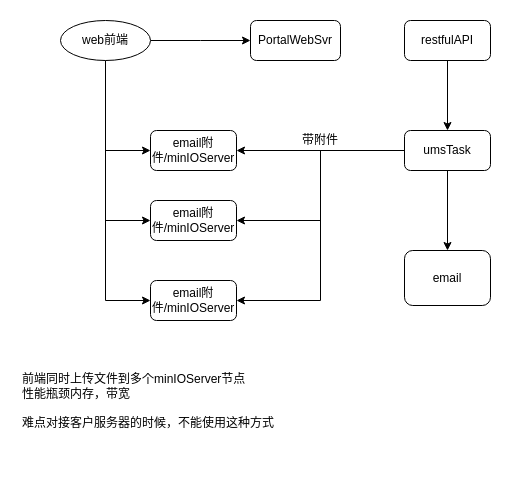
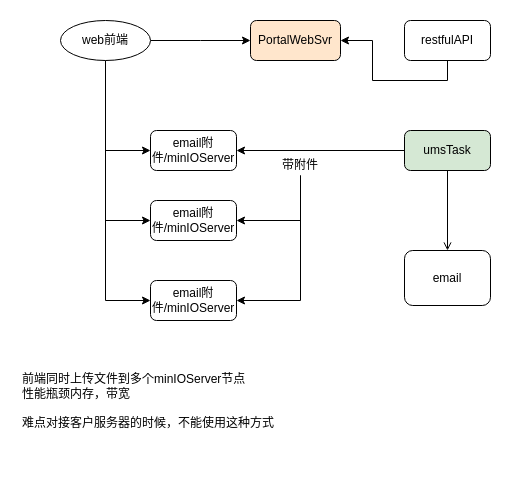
node "PortalWebSvr": fillcolor #ffffff -> #ffe6cc
edge "restfulAPI" -> "umsTask": now "restfulAPI" -> "PortalWebSvr"
node "带附件": moved (321, 141) -> (301, 166)
node "umsTask": fillcolor #ffffff -> #d5e8d4
edge "umsTask" -> "email": arrowhead classic -> open
